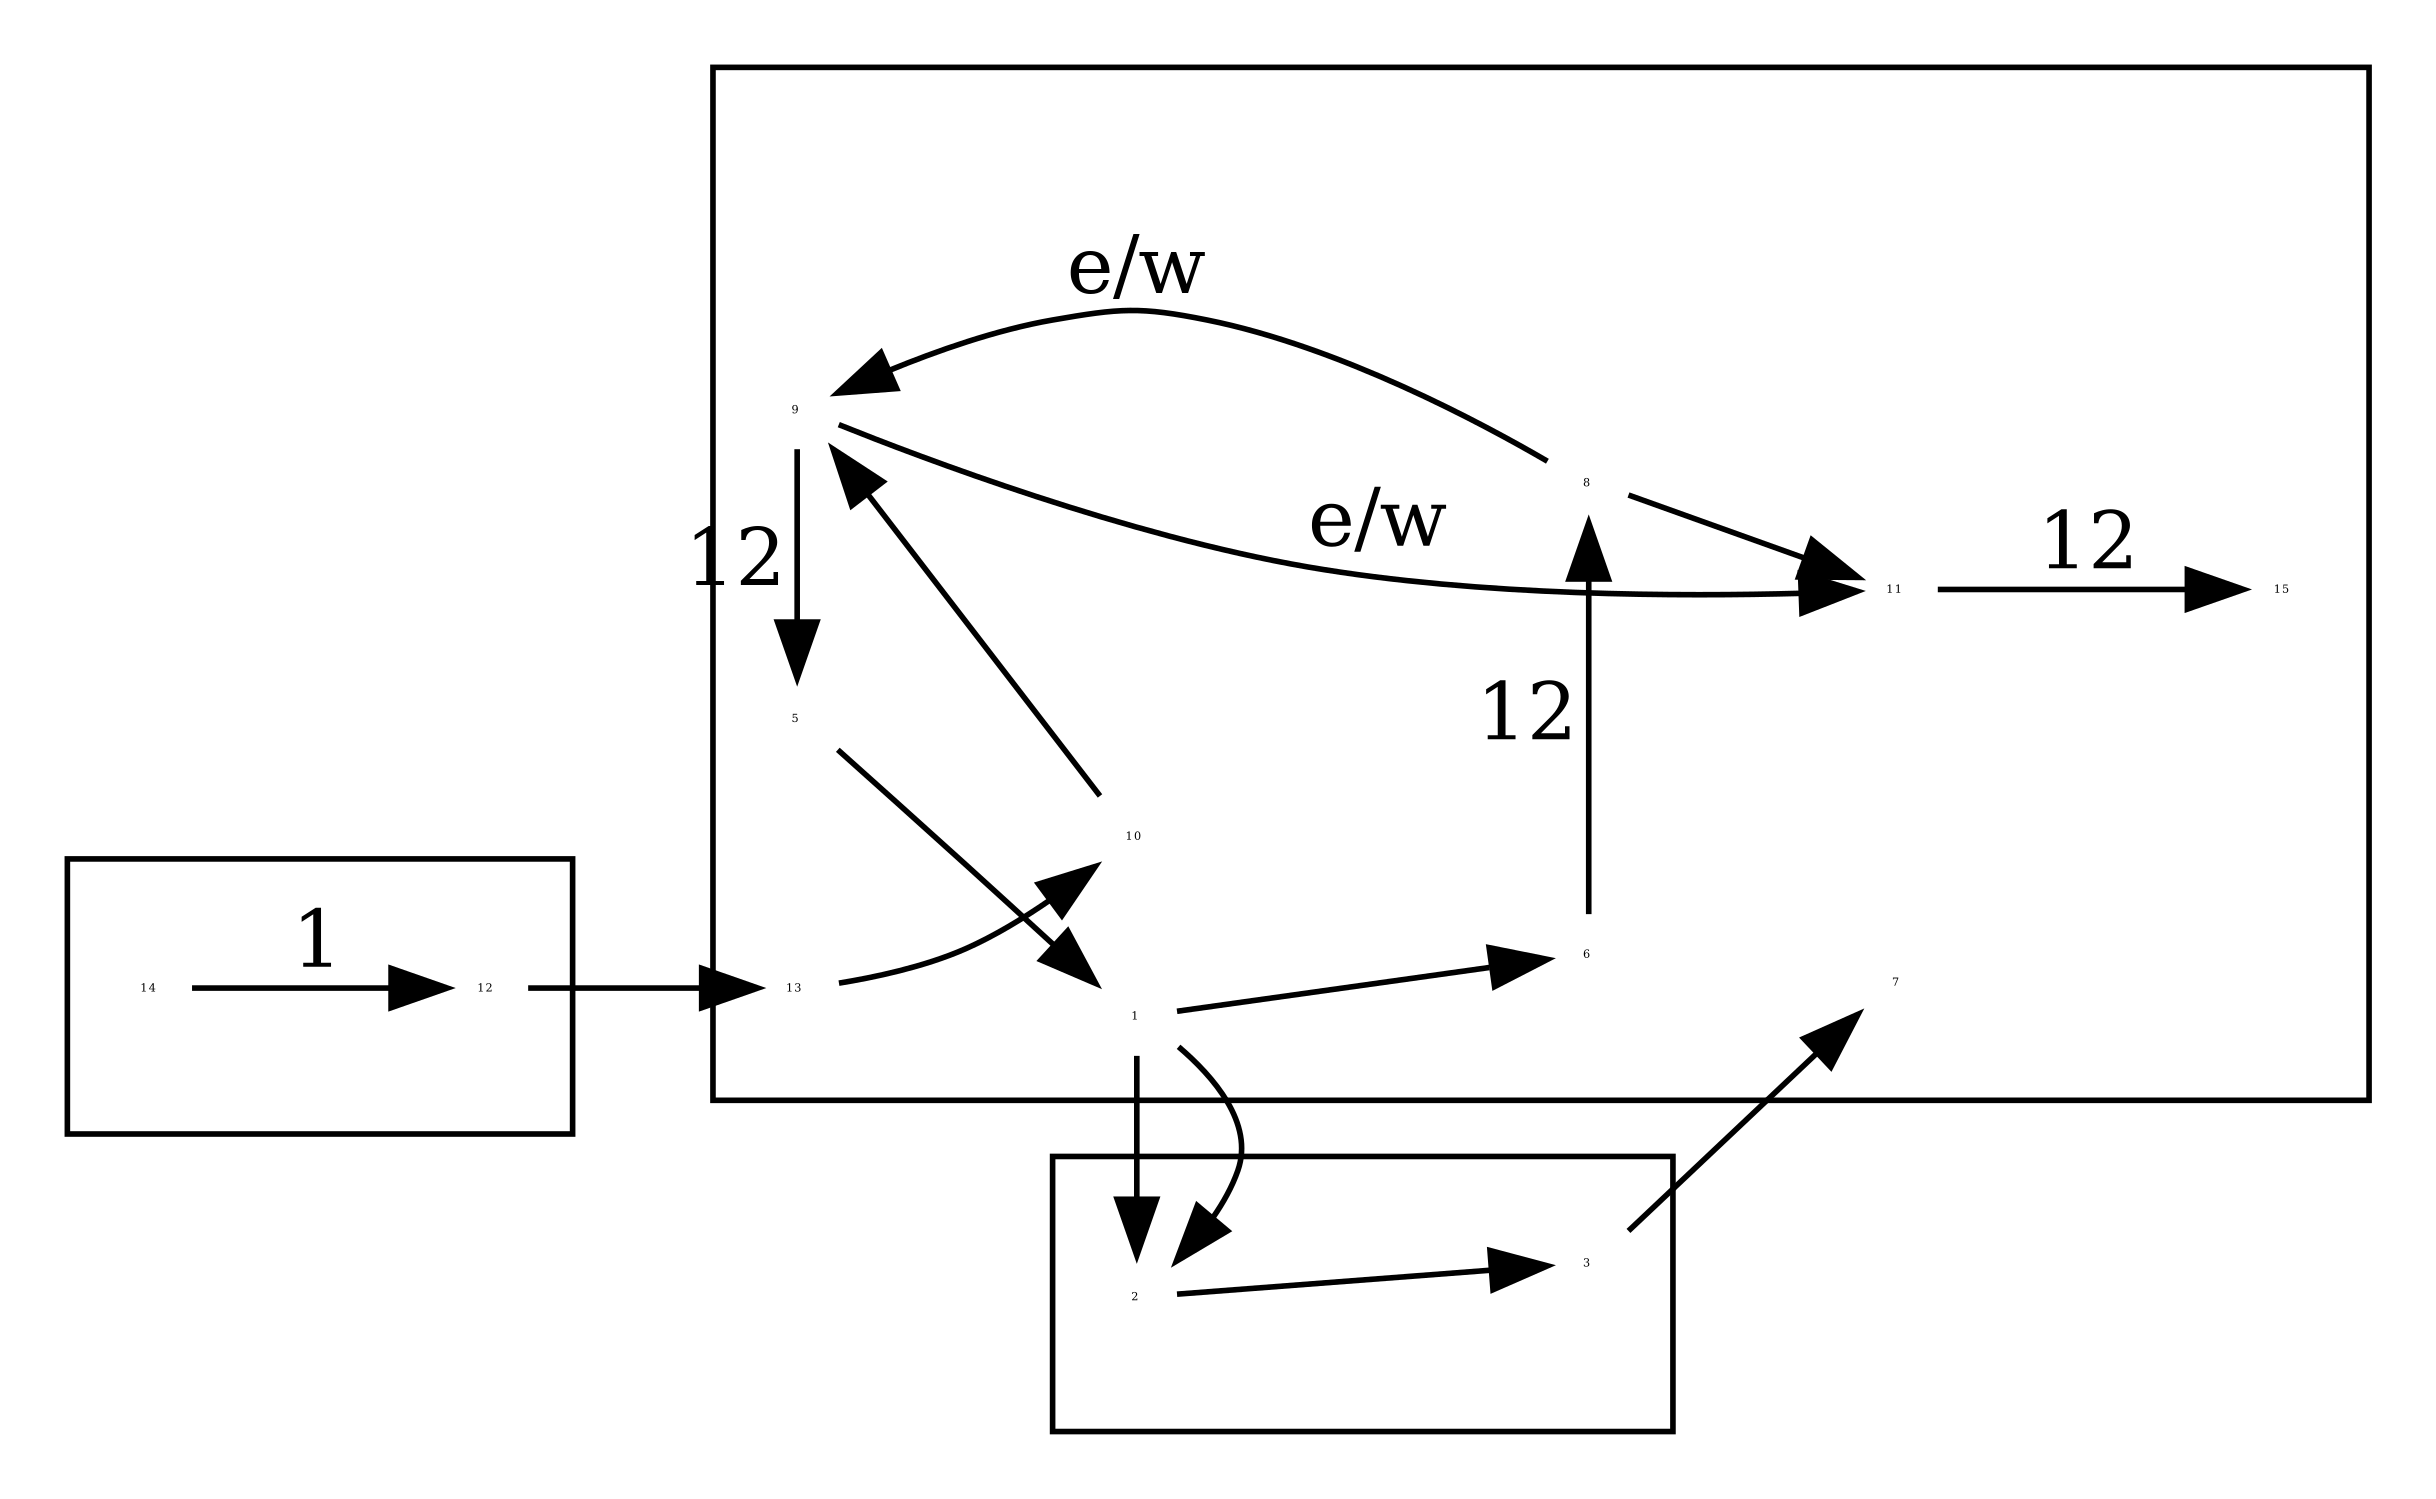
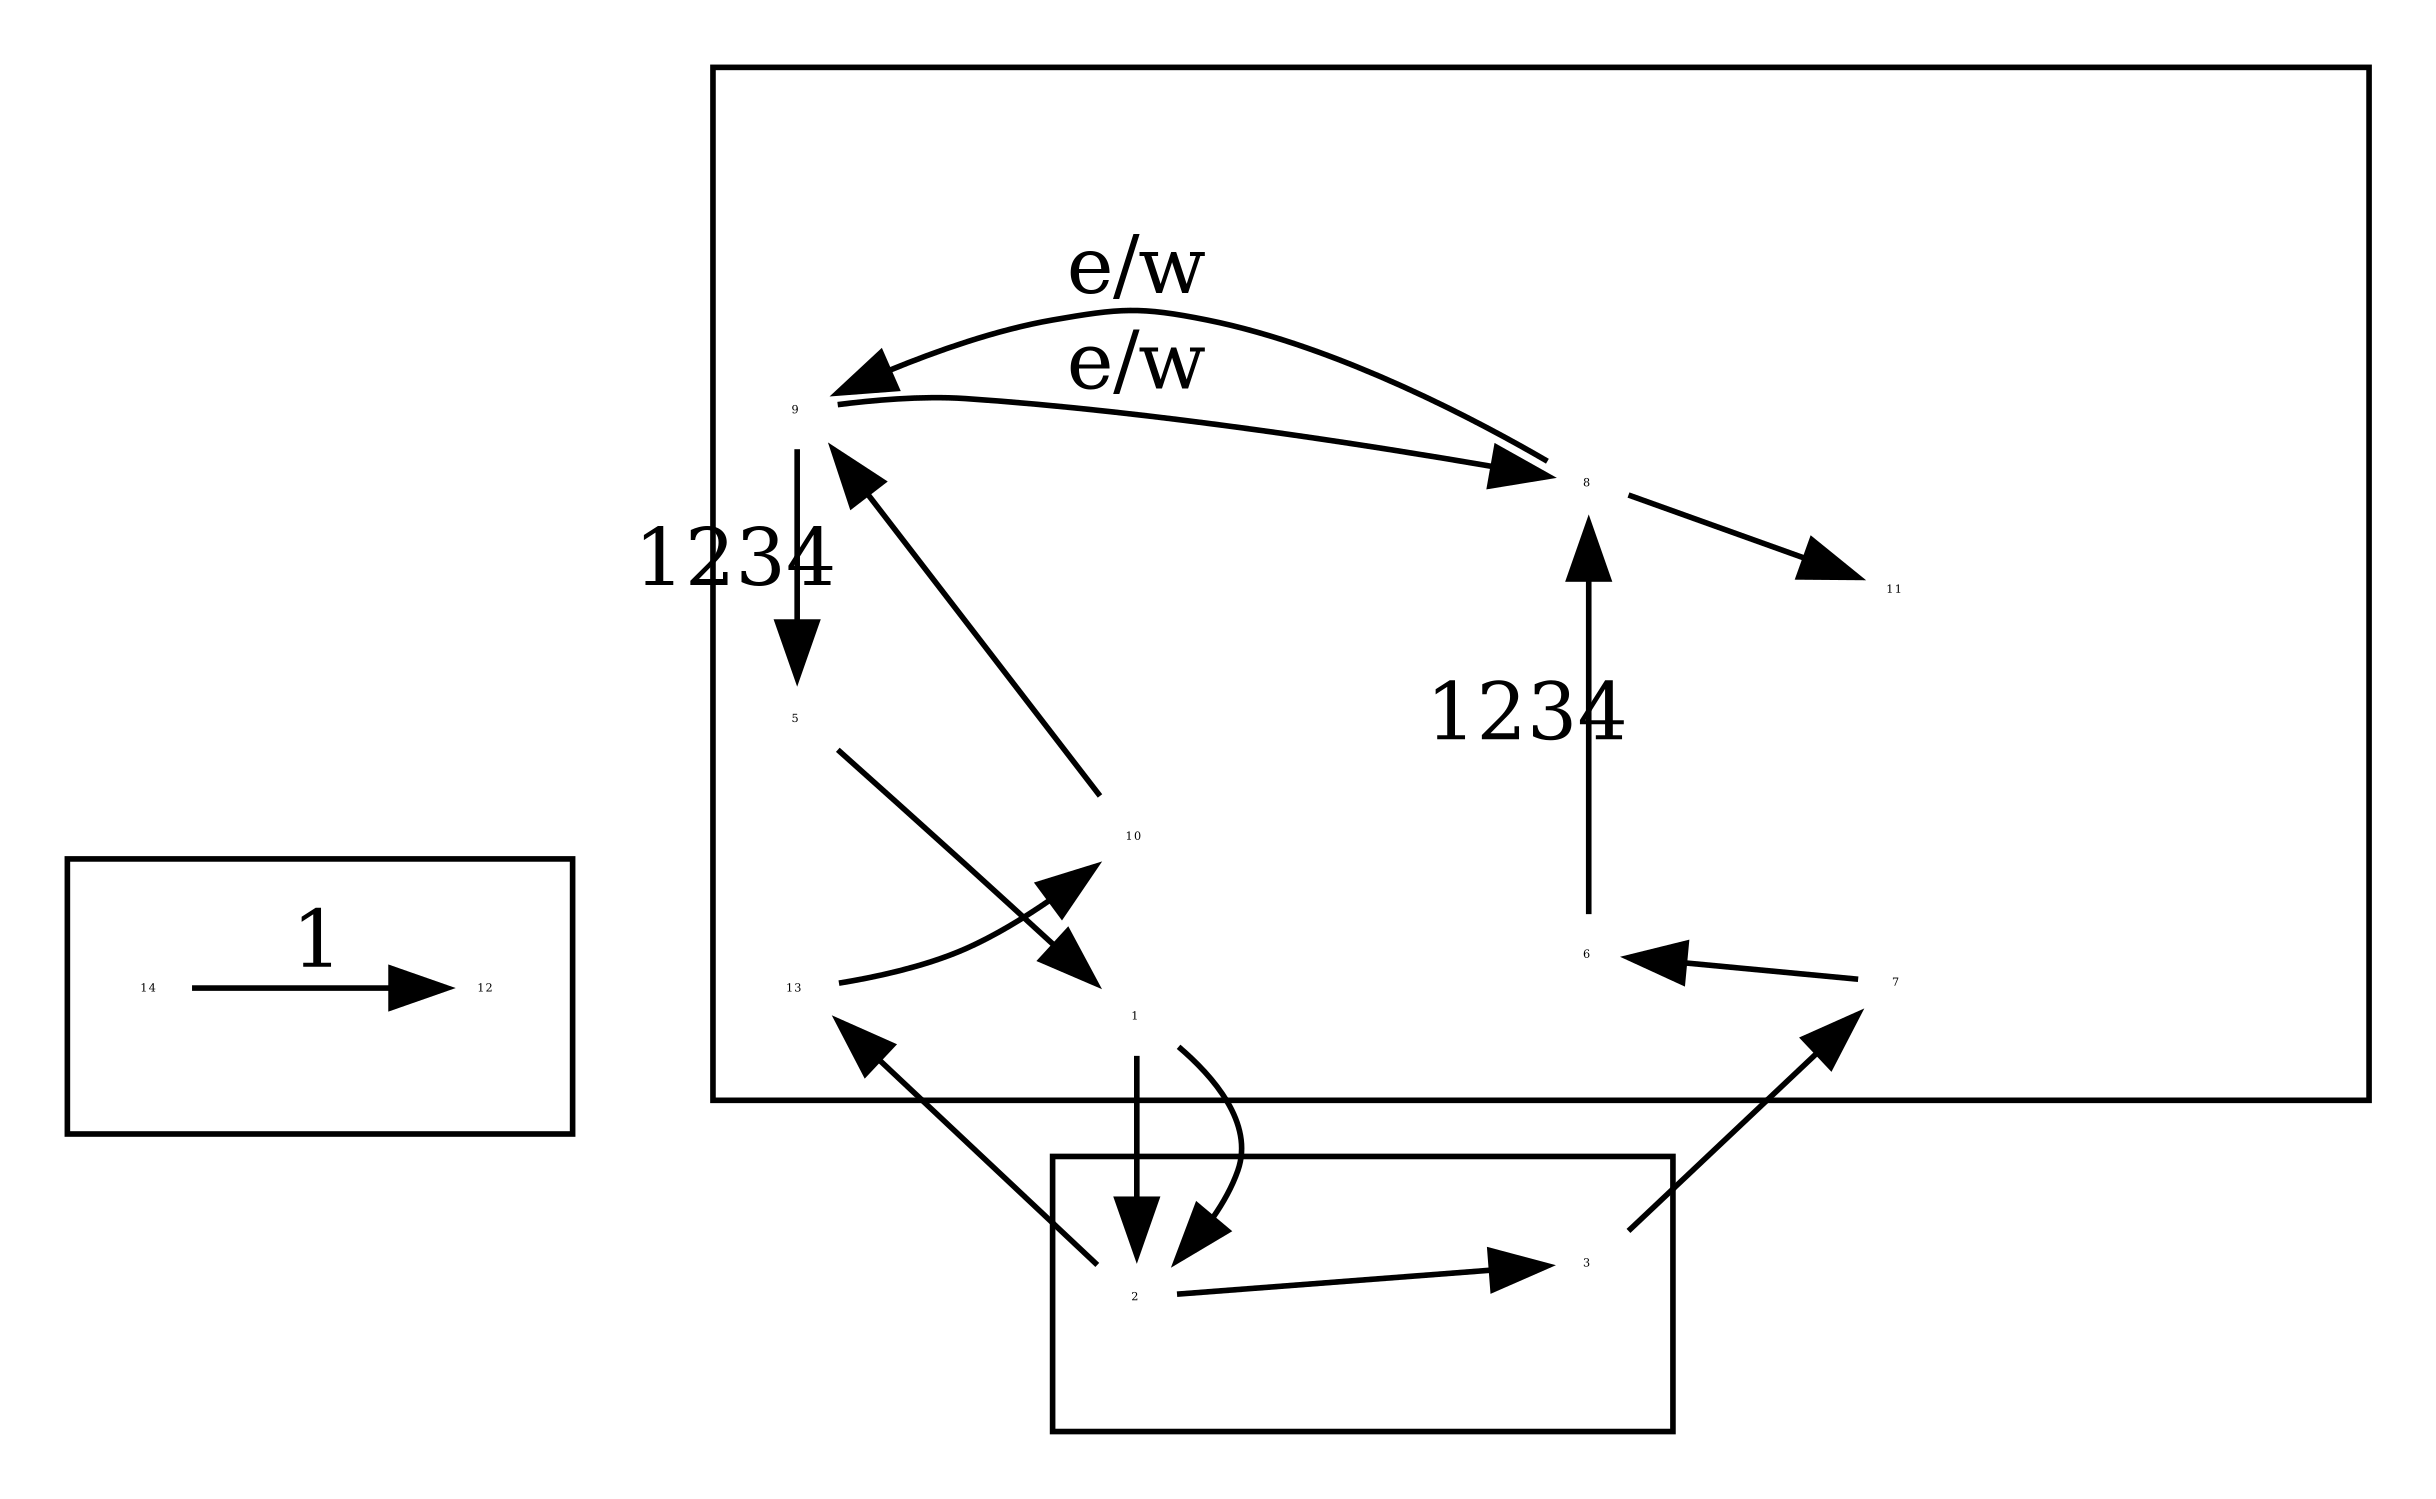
edge "9" -> "5": label "12" -> "1234"
edge "9" -> "11": now "9" -> "8"
node "15": removed
edge "6" -> "8": label "12" -> "1234"
edge "12" -> "13": now "2" -> "13"
edge "1" -> "6": now "7" -> "6"
